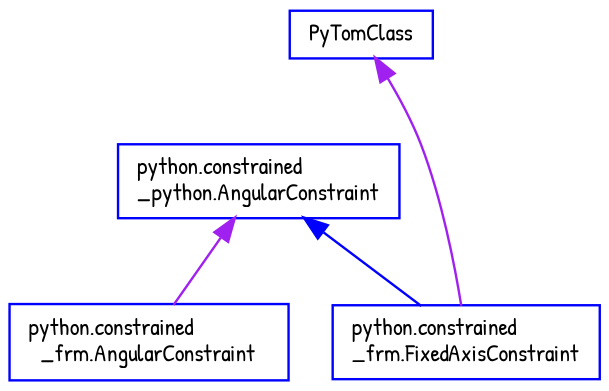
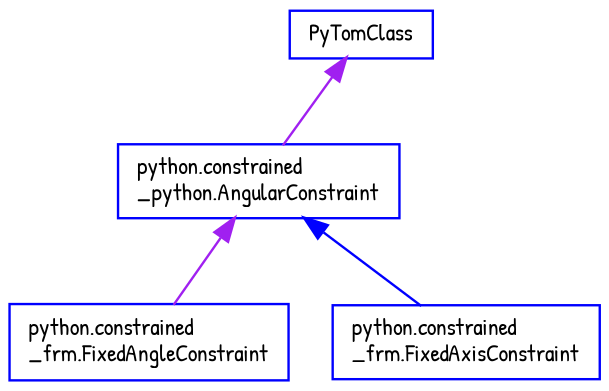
edge "python.constrained _frm.FixedAxisConstraint" -> "PyTomClass": now "python.constrained _python.AngularConstraint" -> "PyTomClass"
node "python.constrained _frm.AngularConstraint": label "python.constrained _frm.AngularConstraint" -> "python.constrained _frm.FixedAngleConstraint"
